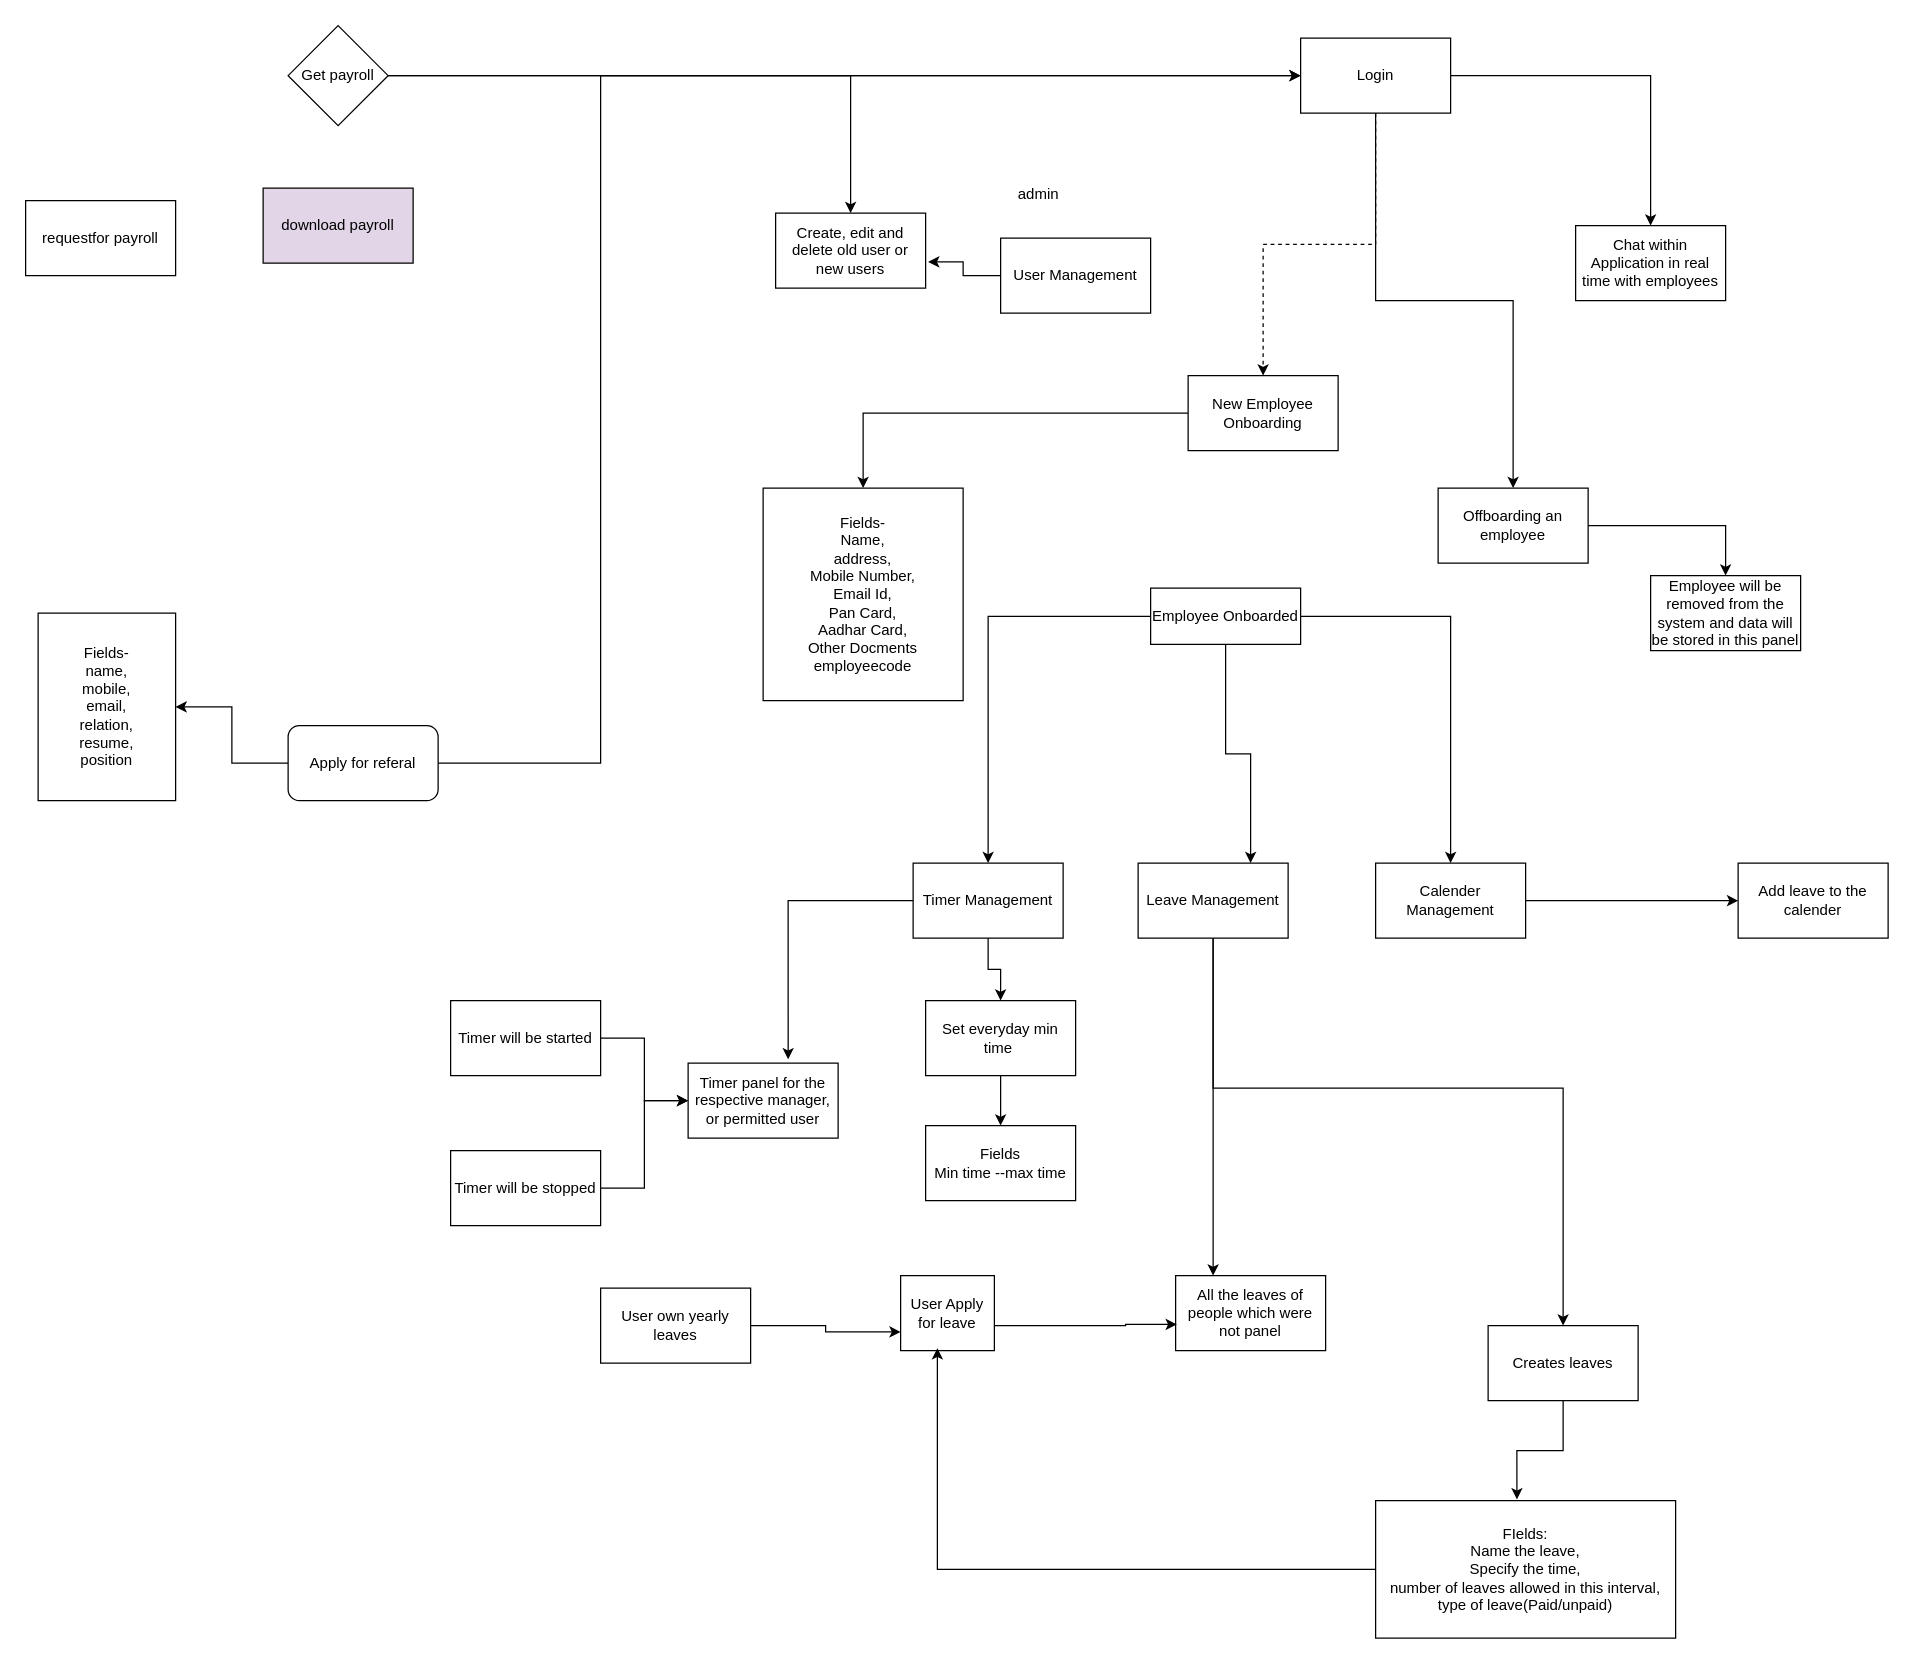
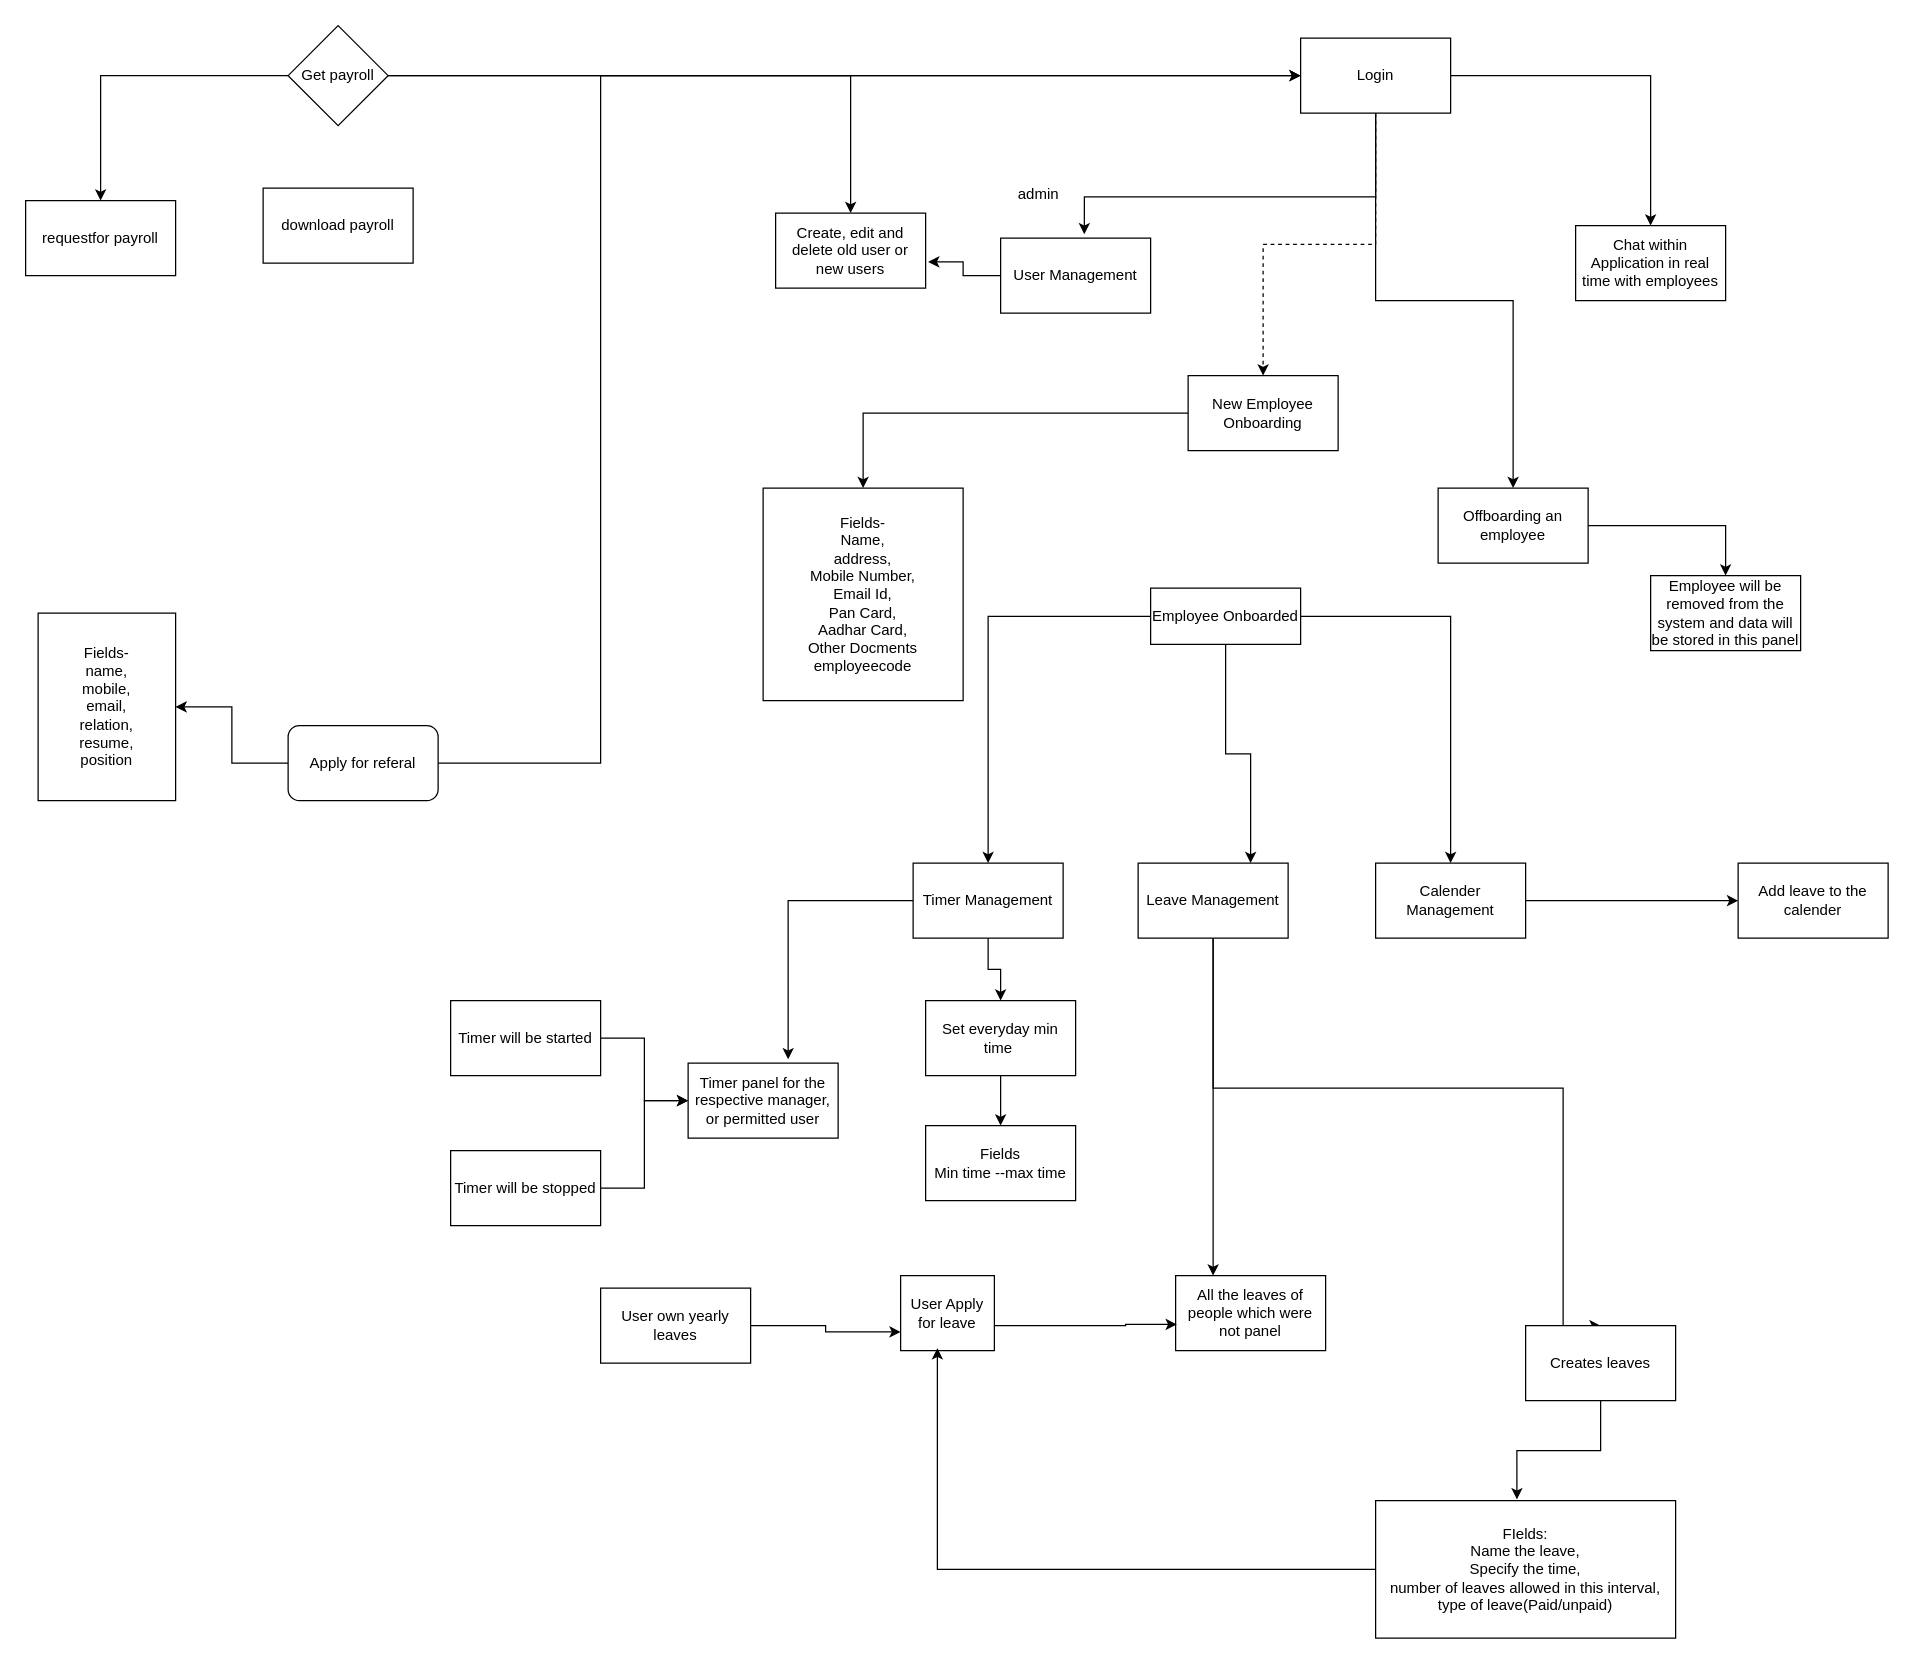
edge "Get payroll" -> "requestfor payroll": added
edge "Login" -> "User Management": added
node "download payroll": fillcolor #e1d5e7 -> #ffffff
node "Creates leaves": moved (1563, 1363) -> (1601, 1363)
